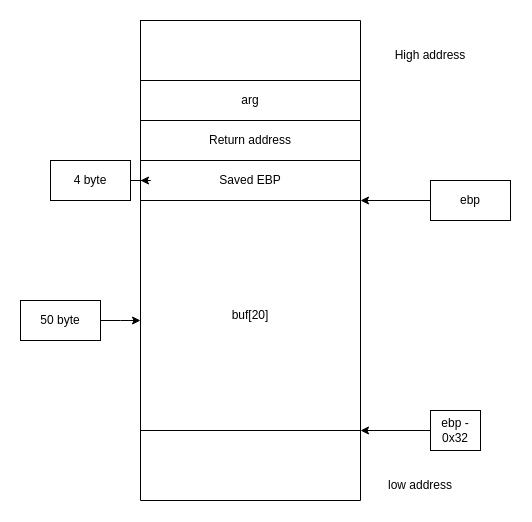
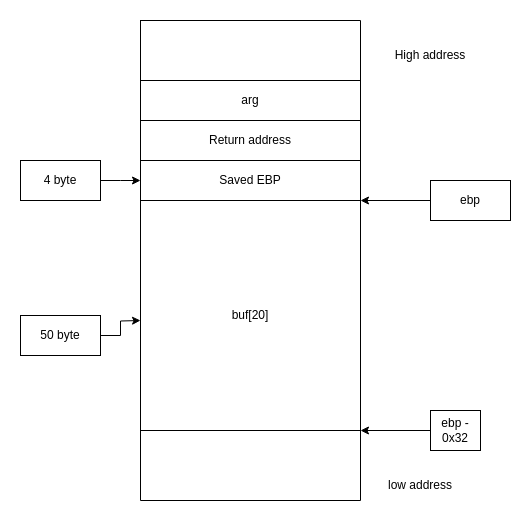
node "4 byte": moved (91, 181) -> (61, 181)
node "50 byte": moved (61, 321) -> (61, 336)
